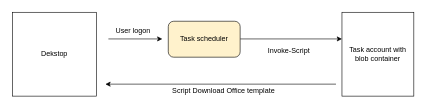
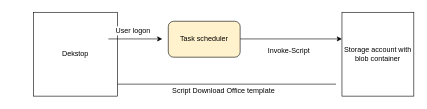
node "Dekstop": moved (54, 54) -> (75, 54)
node "Task account with blob container": label "Task account with blob container" -> "Storage account with blob container"
